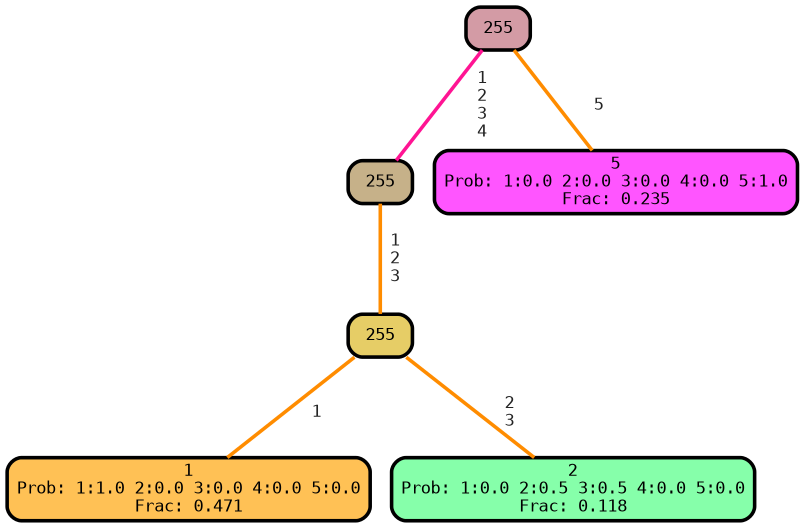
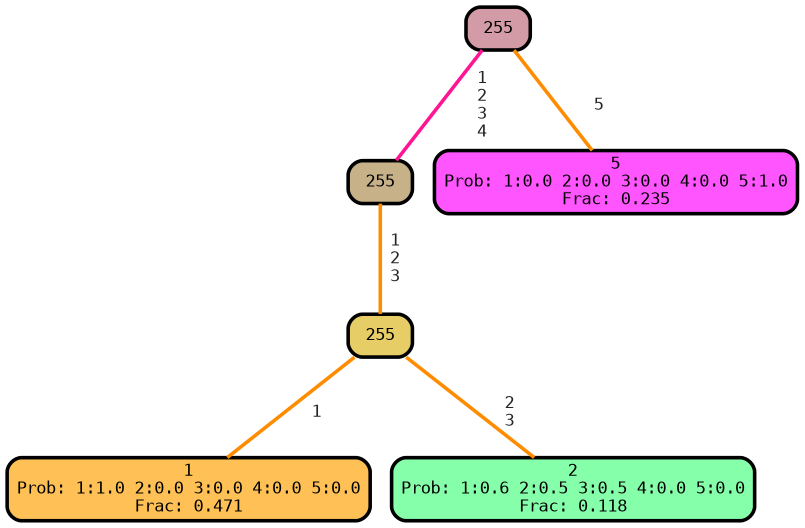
node "2 Prob: 1:0.0 2:0.5 3:0.5 4:0.0 5:0.0 Frac: 0.118": label "2 Prob: 1:0.0 2:0.5 3:0.5 4:0.0 5:0.0 Frac: 0.118" -> "2 Prob: 1:0.6 2:0.5 3:0.5 4:0.0 5:0.0 Frac: 0.118"
